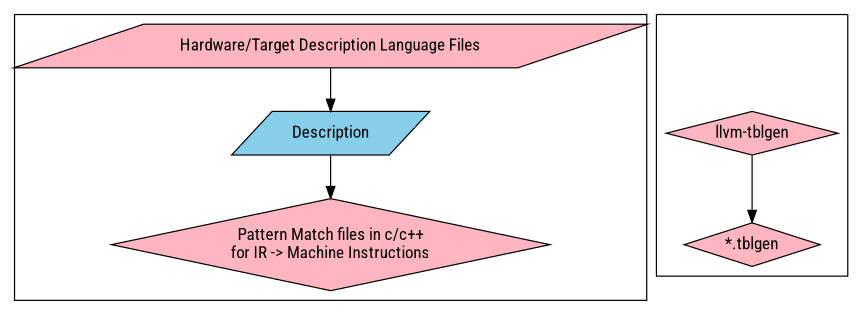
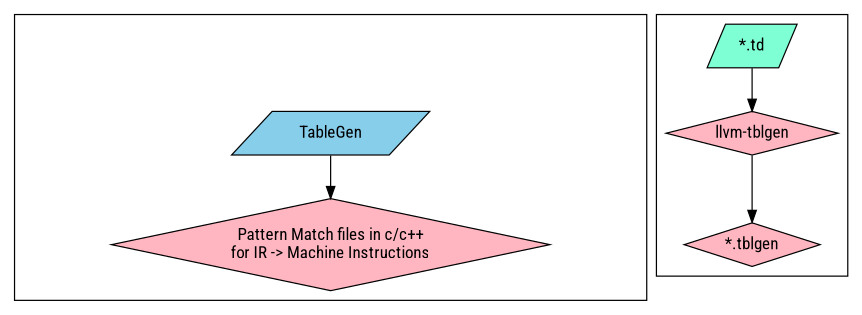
node "Hardware/Target Description Language Files": removed
node "*.td": added
node "Description": label "Description" -> "TableGen"
